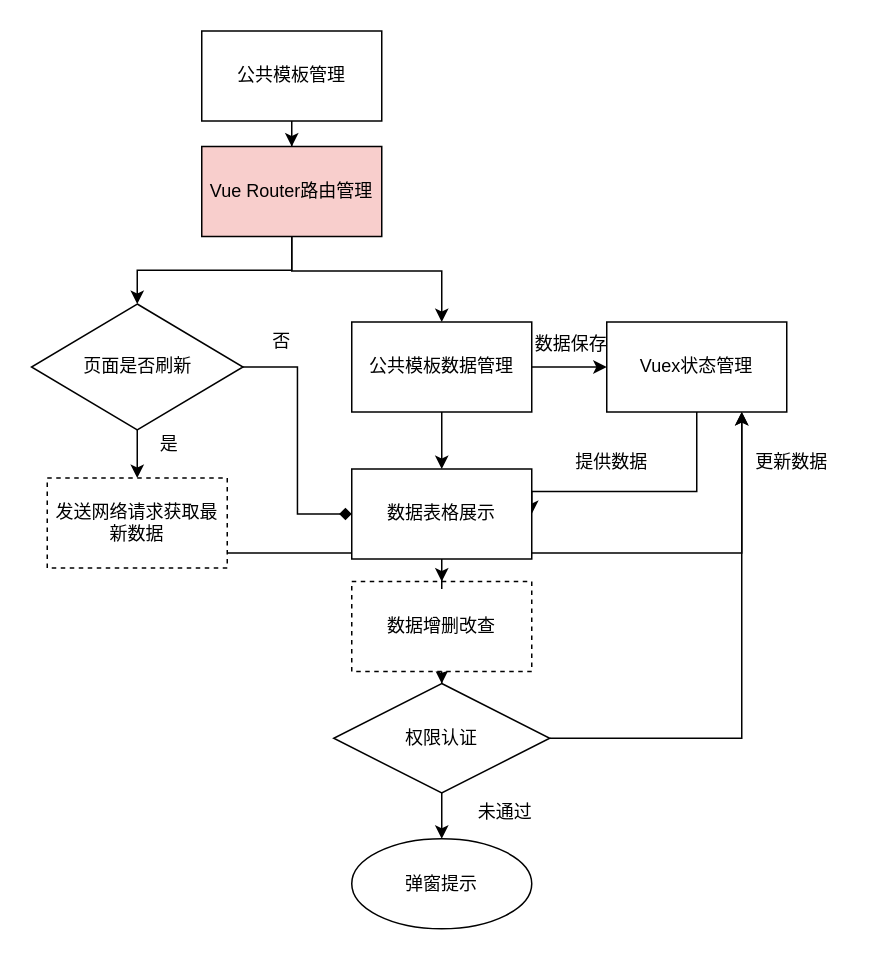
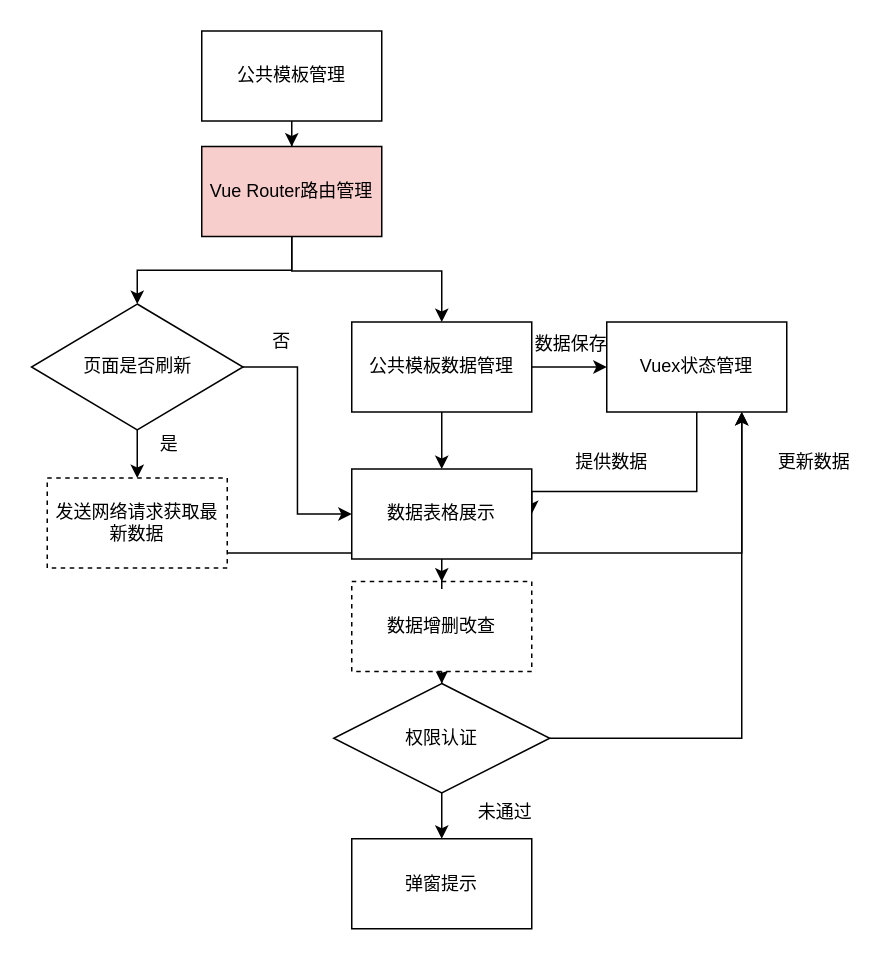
node "更新数据": moved (791, 463) -> (814, 463)
edge "页面是否刷新" -> "数据表格展示": arrowhead diamond -> classic
node "弹窗提示": shape ellipse -> rectangle
